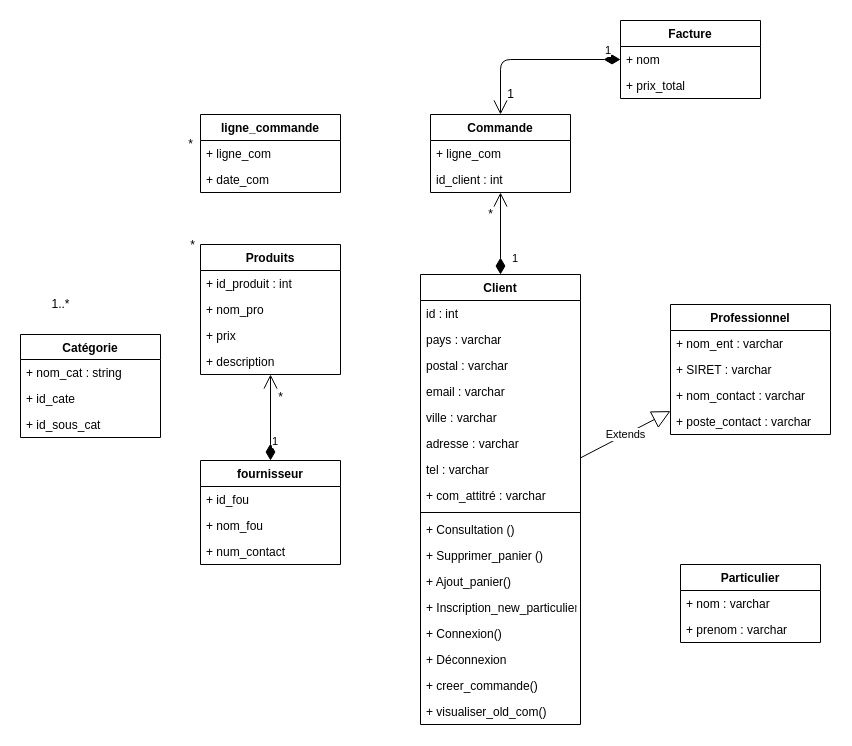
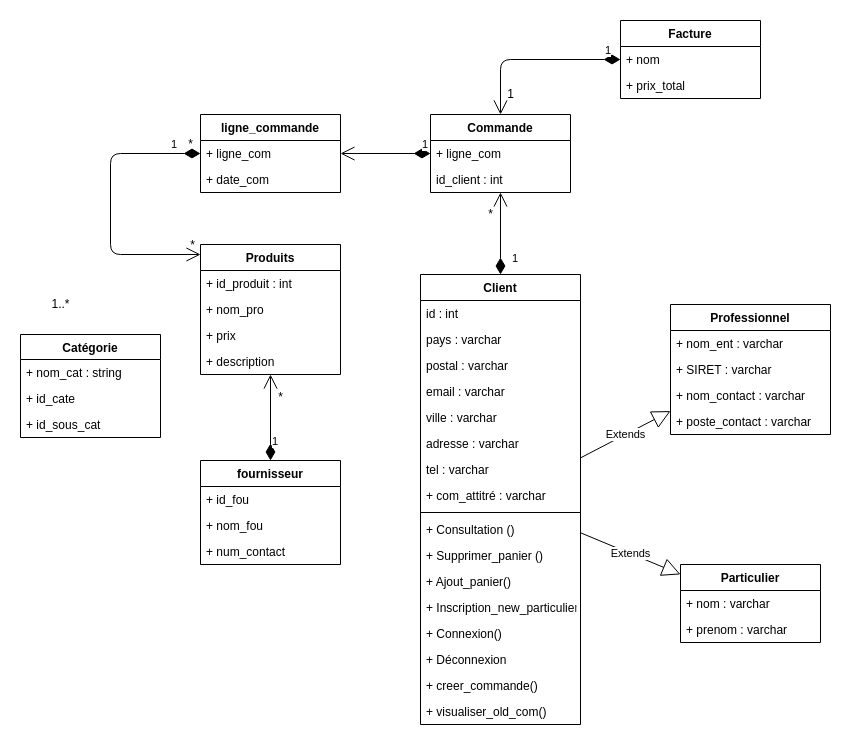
edge "ligne_commande" -- "Commande": added, label "1"
edge "ligne_commande" -- "Produits": added, label "1"
edge "Client" -> "Particulier": added, label "Extends"
